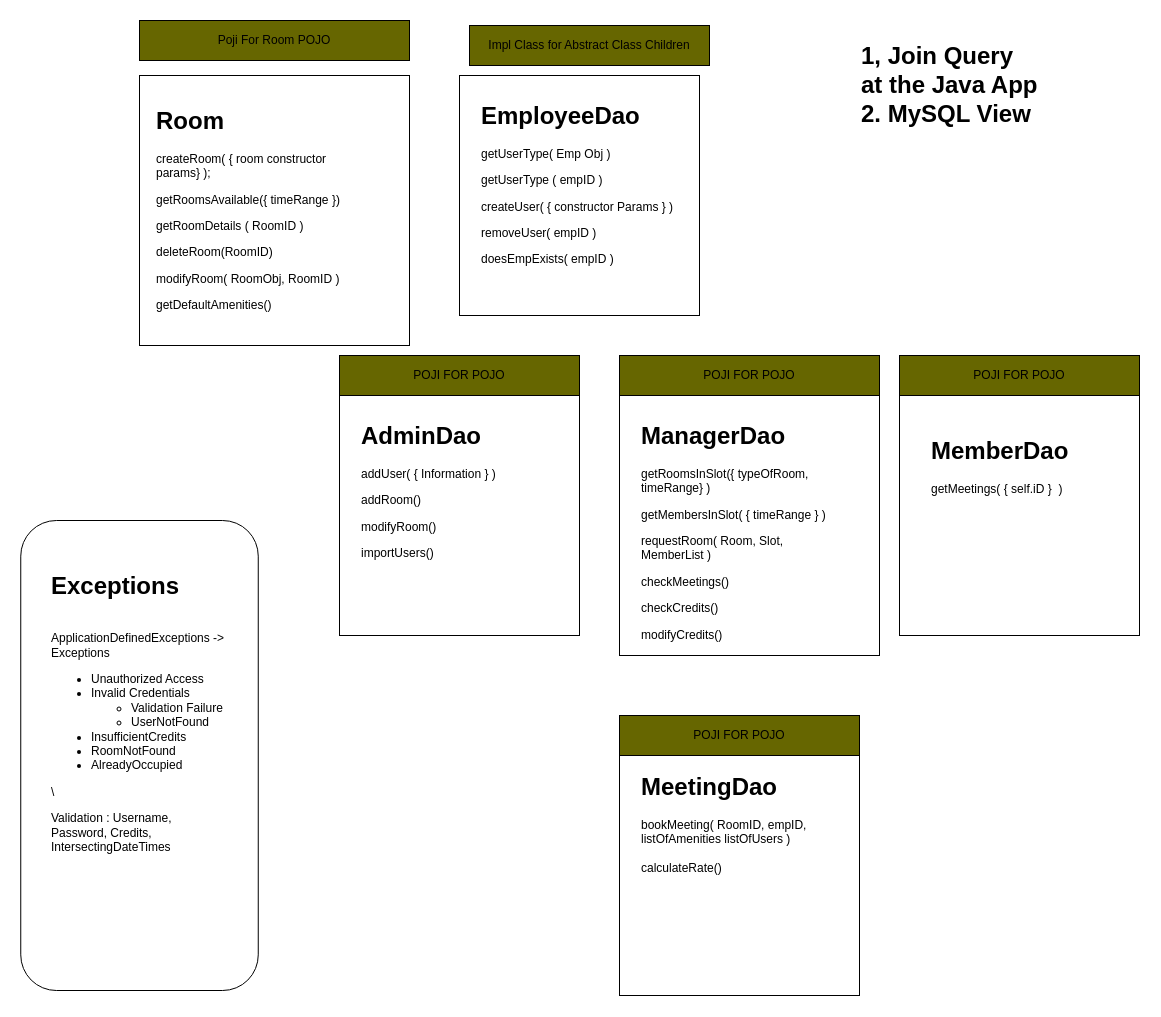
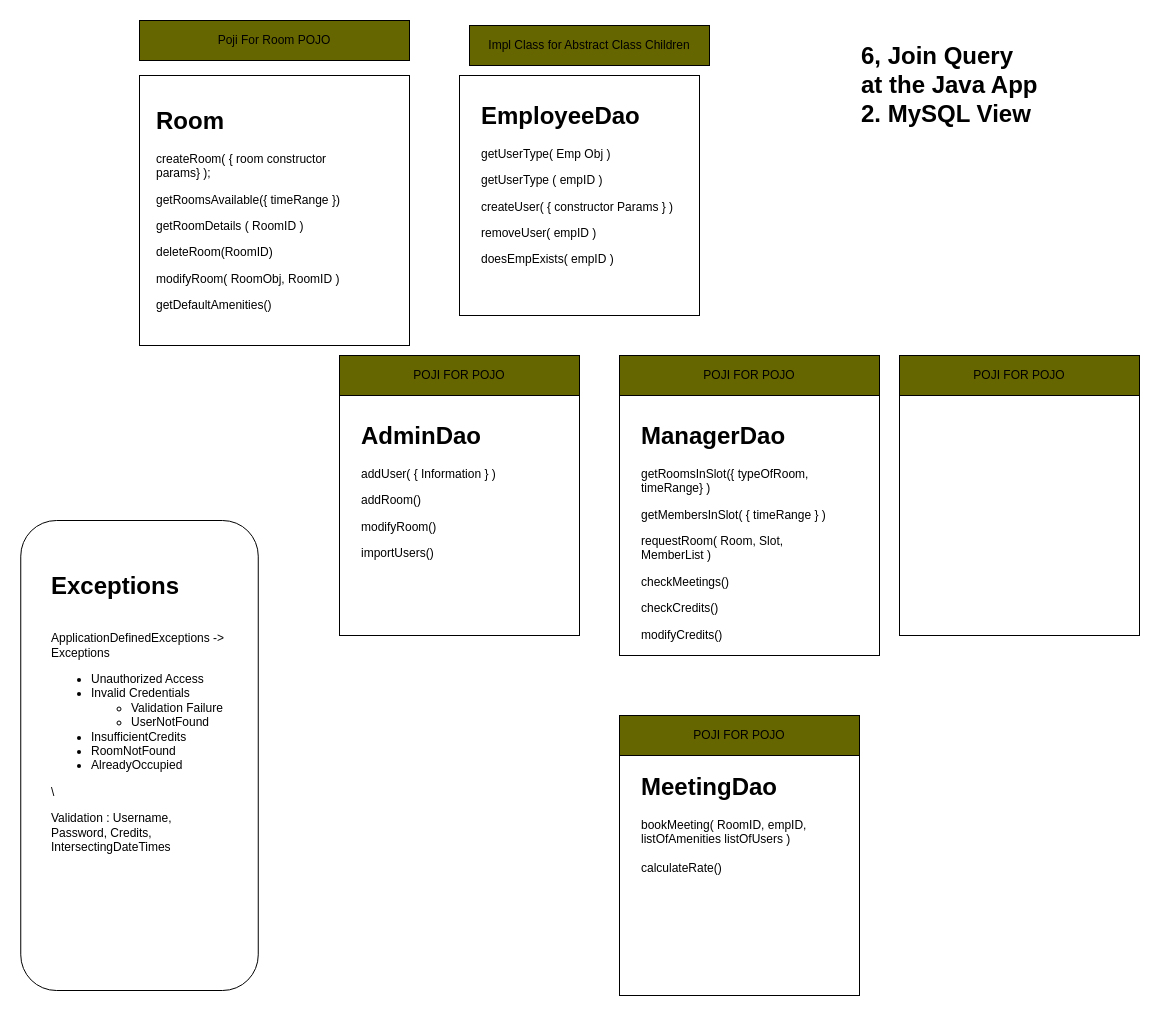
node "1, Join Query at the Java App 2. MySQL View": label "1, Join Query at the Java App 2. MySQL View" -> "6, Join Query at the Java App 2. MySQL View"
node "MemberDaogetMeetings( { self.iD } )": removed
